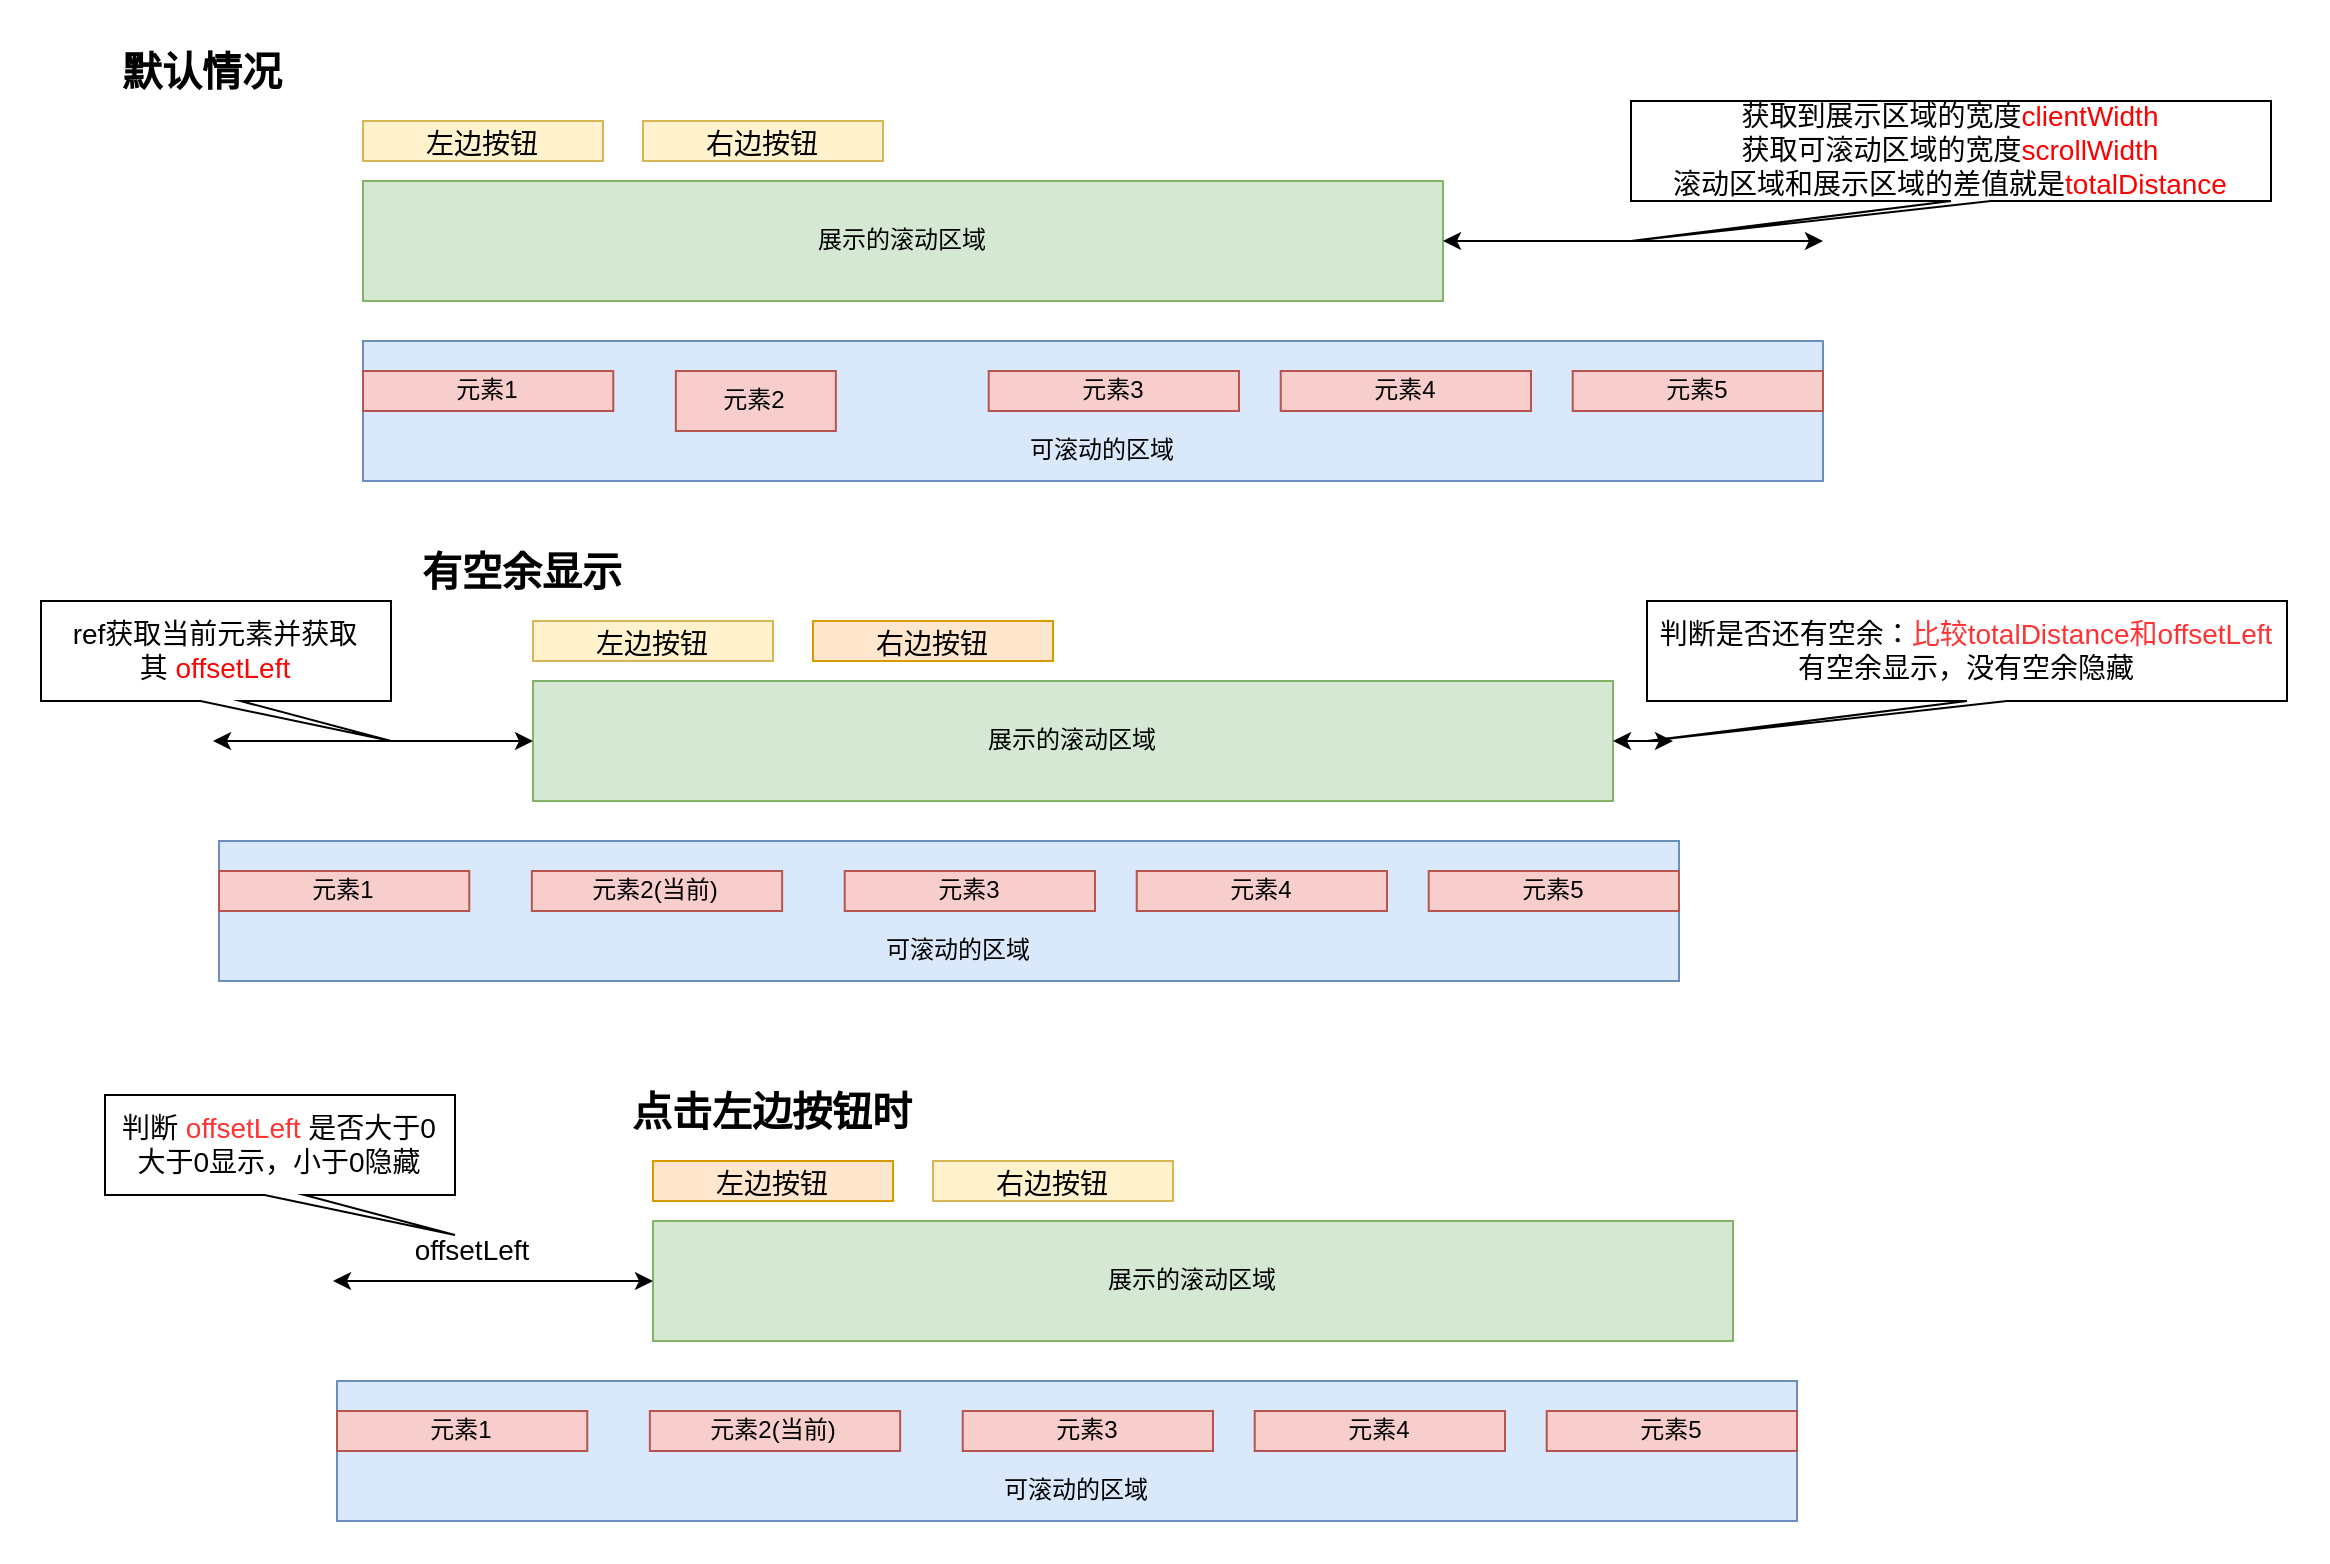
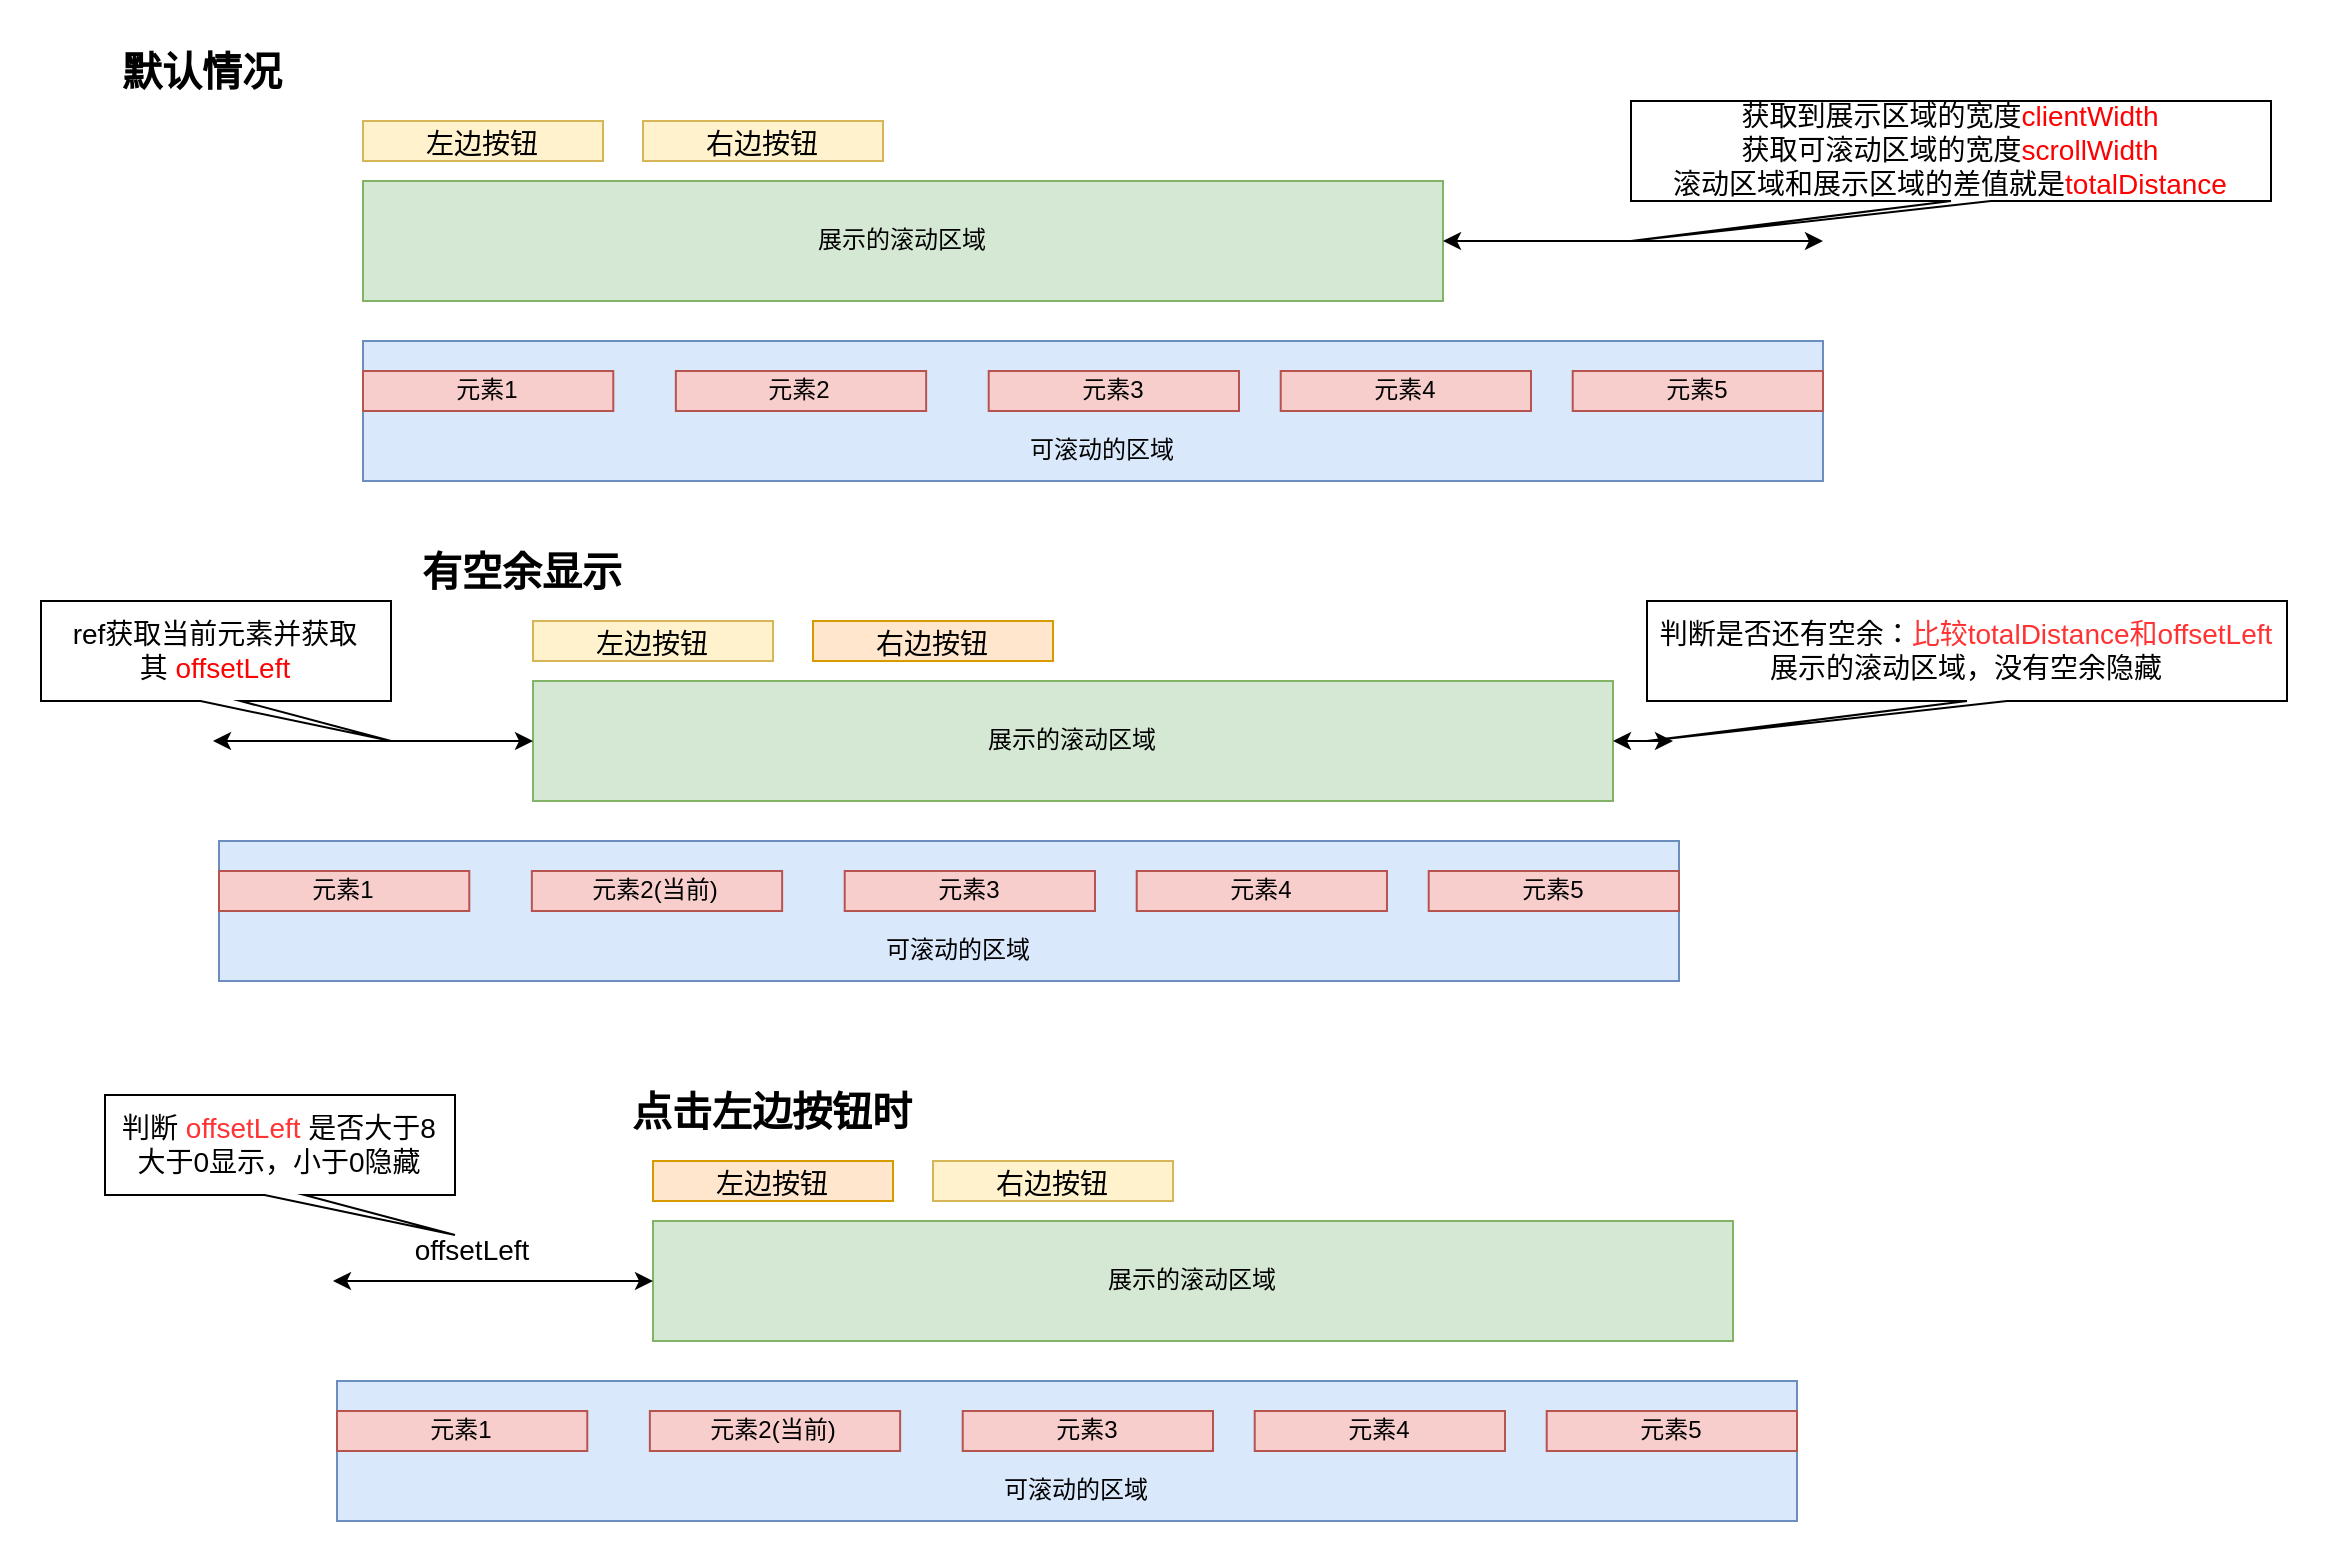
node "元素2": size 160x60 -> 250x40
node "判断是否还有空余：比较totalDistance和offsetLeft 有空余显示，没有空余隐藏": label "判断是否还有空余：比较totalDistance和offsetLeft 有空余显示，没有空余隐藏" -> "判断是否还有空余：比较totalDistance和offsetLeft 展示的滚动区域，没有空余隐藏"
node "判断 offsetLeft 是否大于0 大于0显示，小于0隐藏": label "判断 offsetLeft 是否大于0 大于0显示，小于0隐藏" -> "判断 offsetLeft 是否大于8 大于0显示，小于0隐藏"
